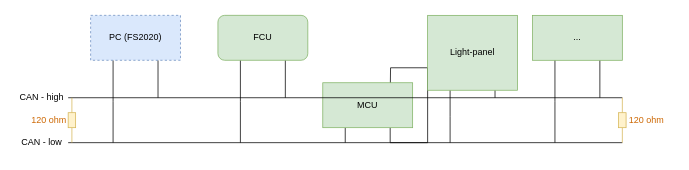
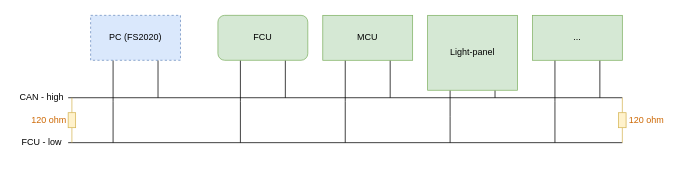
node "MCU": moved (368, 105) -> (368, 38)
node "CAN - low": label "CAN - low" -> "FCU - low"
